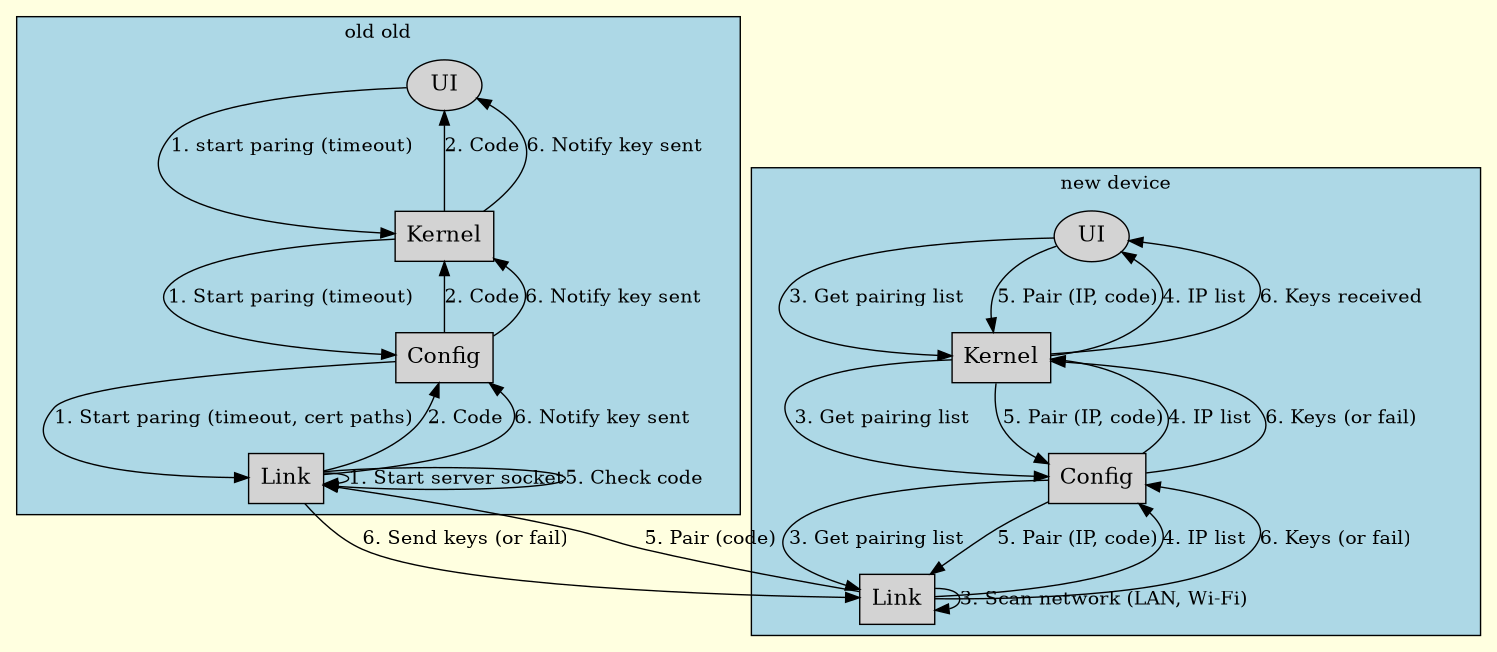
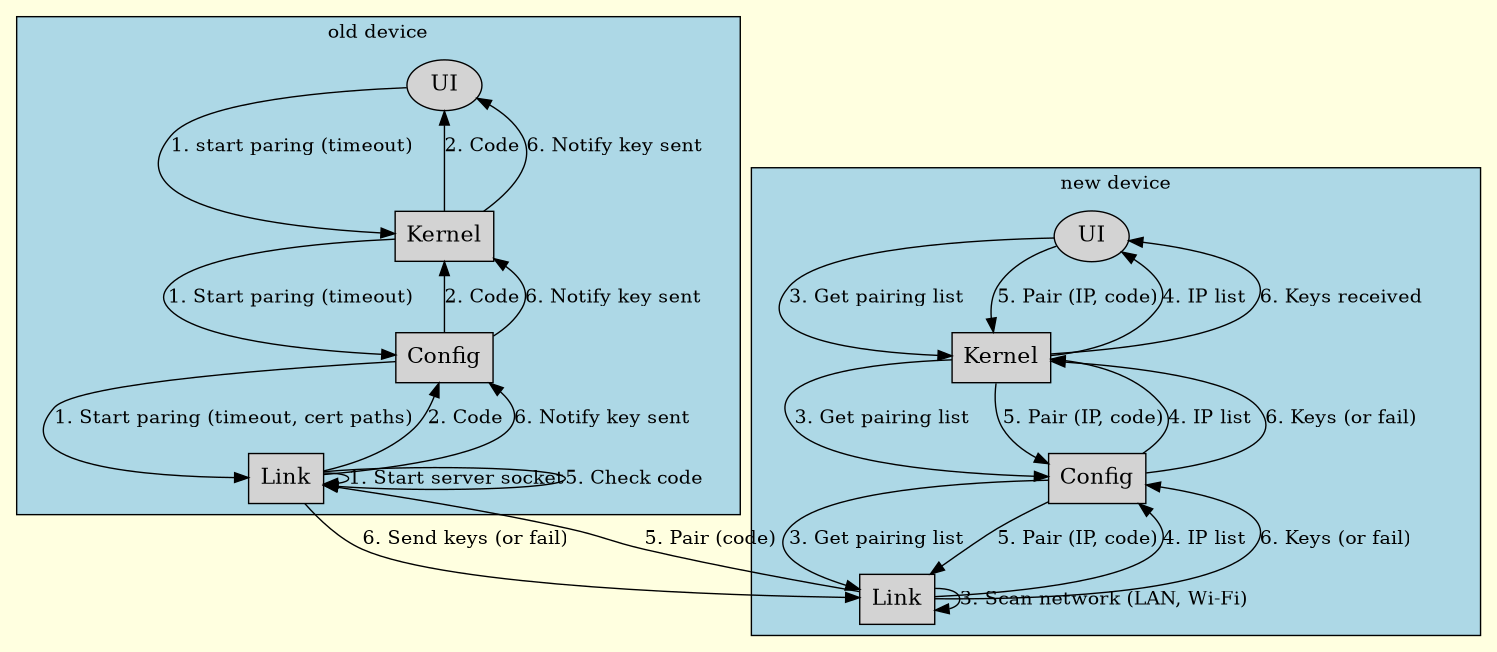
cluster "old old": label "old old" -> "old device"
